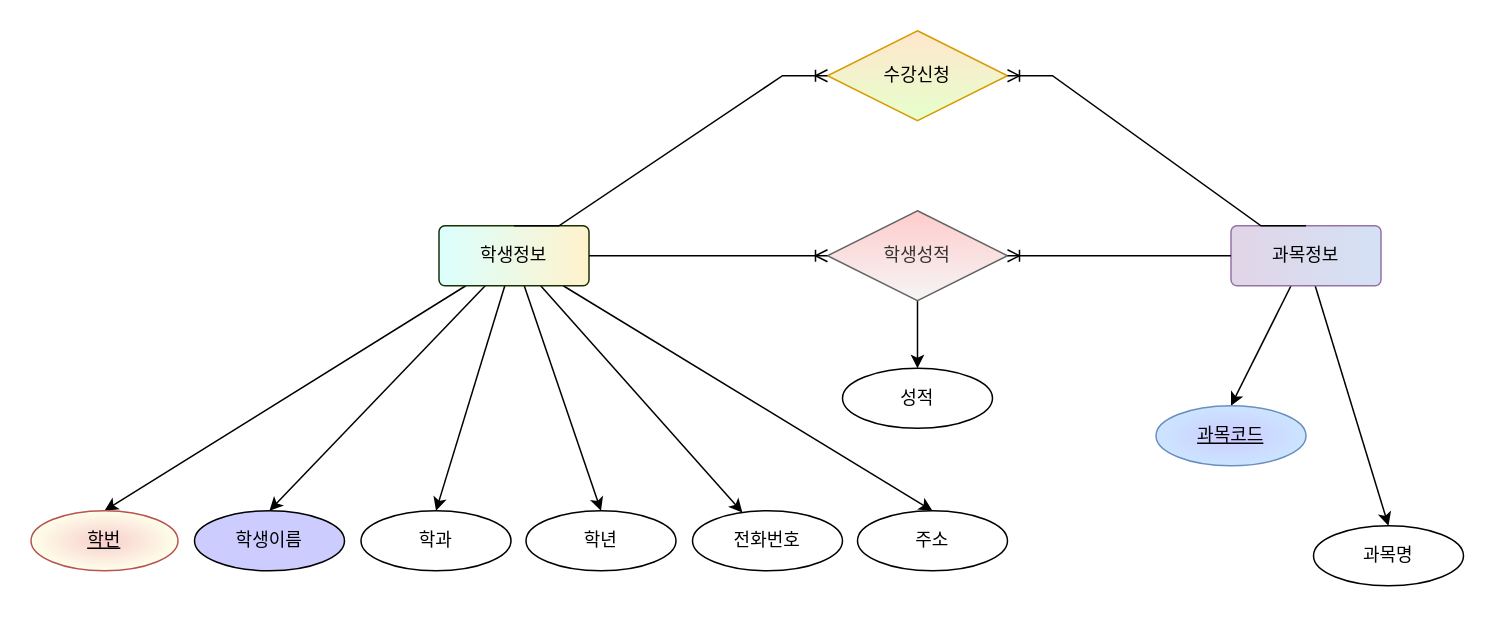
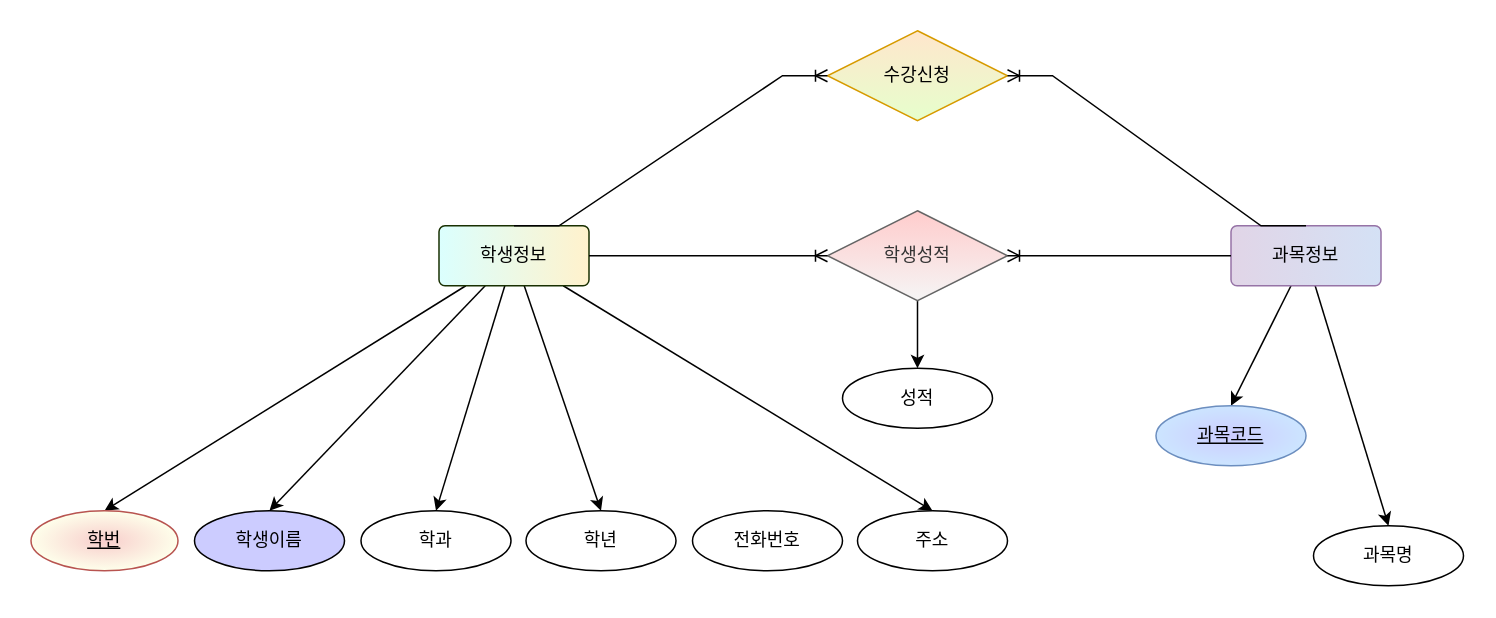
edge "학생정보" -> "전화번호": removed
